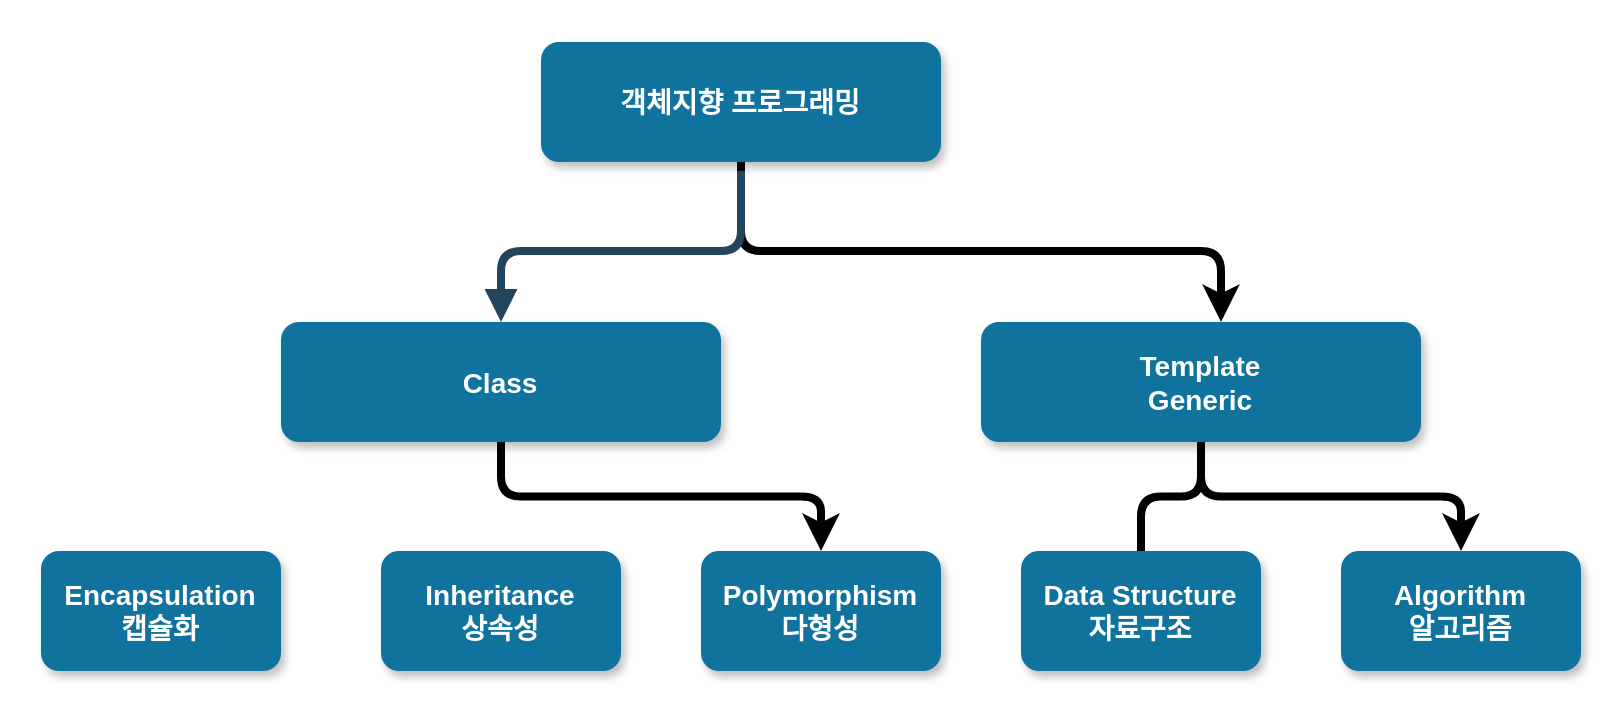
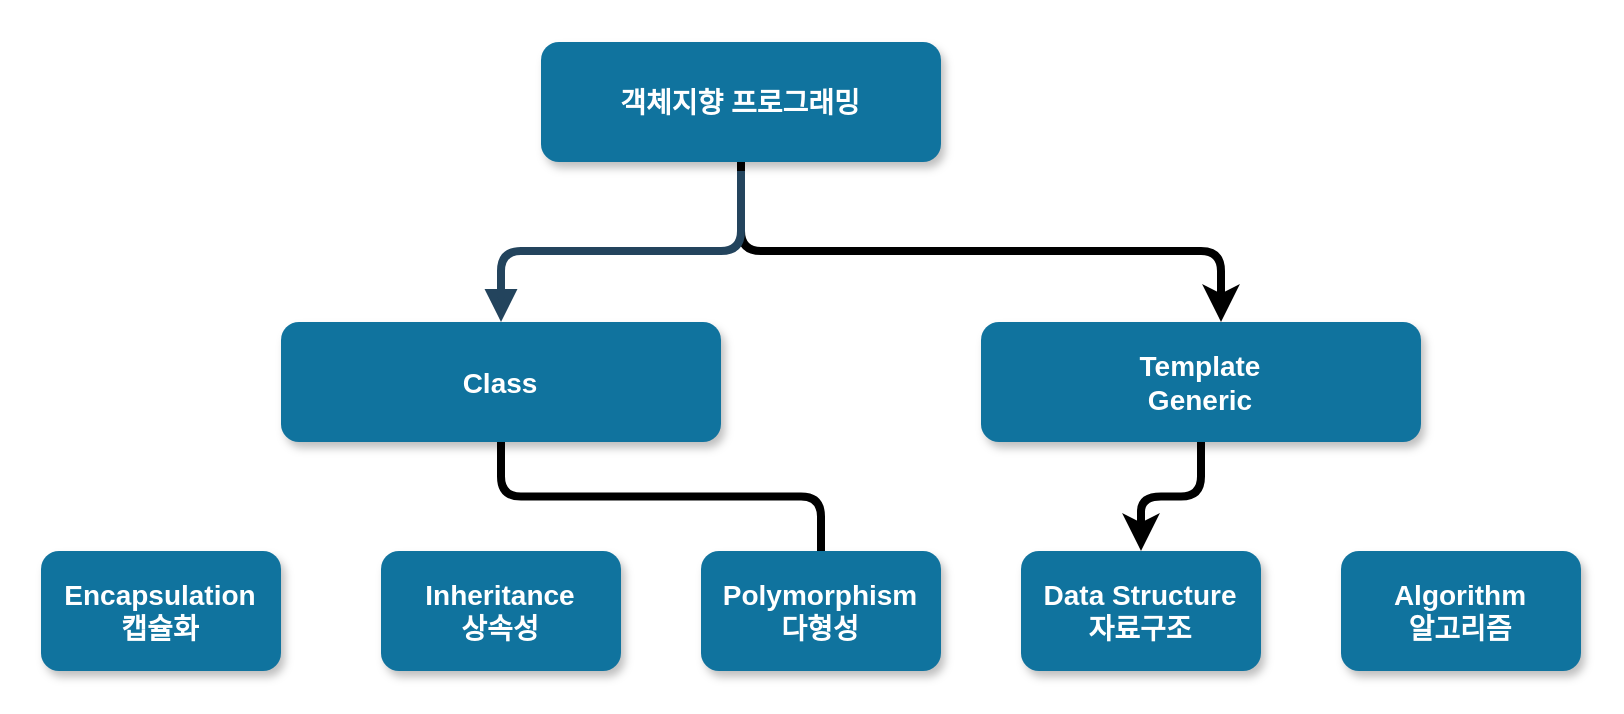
edge "Template Generic" -> "Algorithm 알고리즘": removed
edge "Class" -> "Polymorphism 다형성": arrowhead classic -> none
edge "Template Generic" -- "Data Structure 자료구조": arrowhead none -> classic
